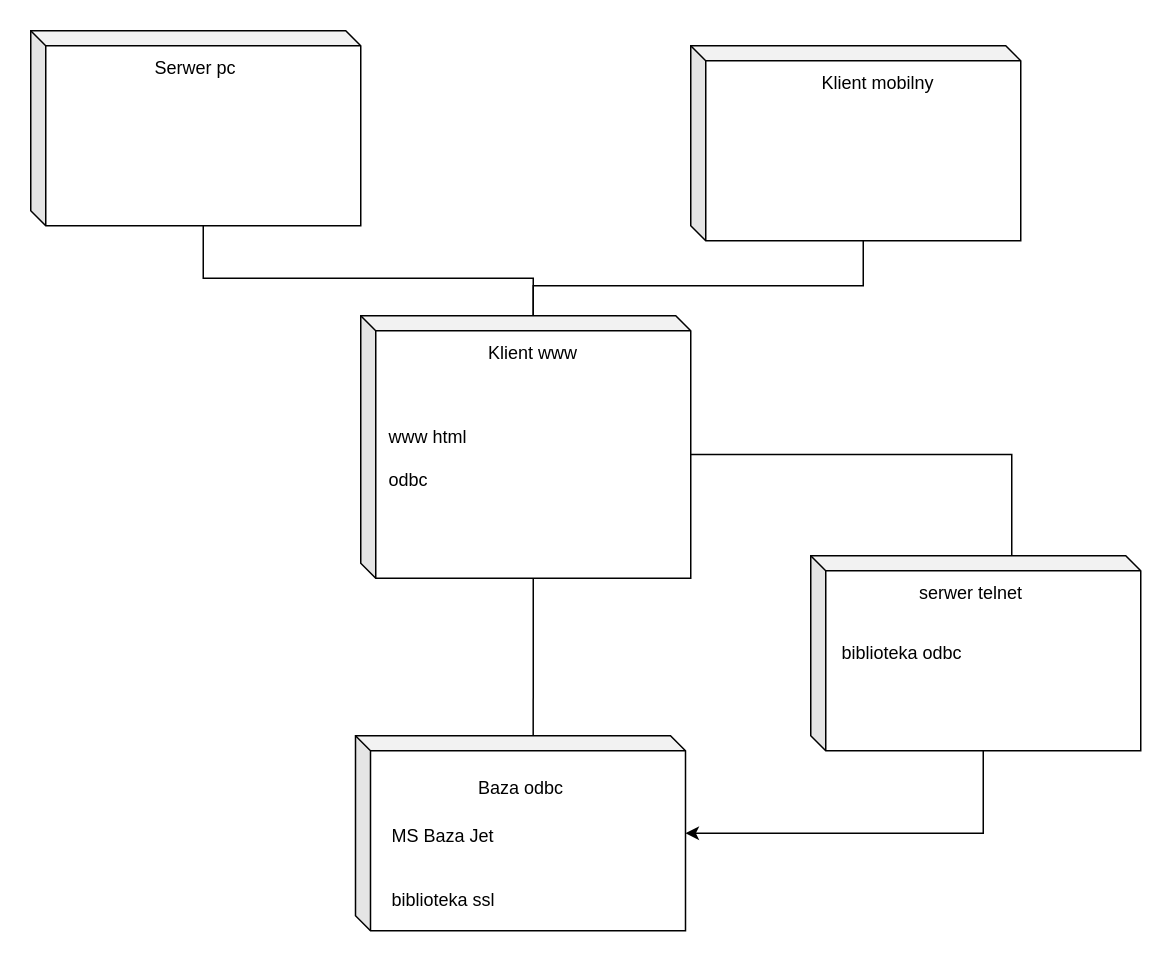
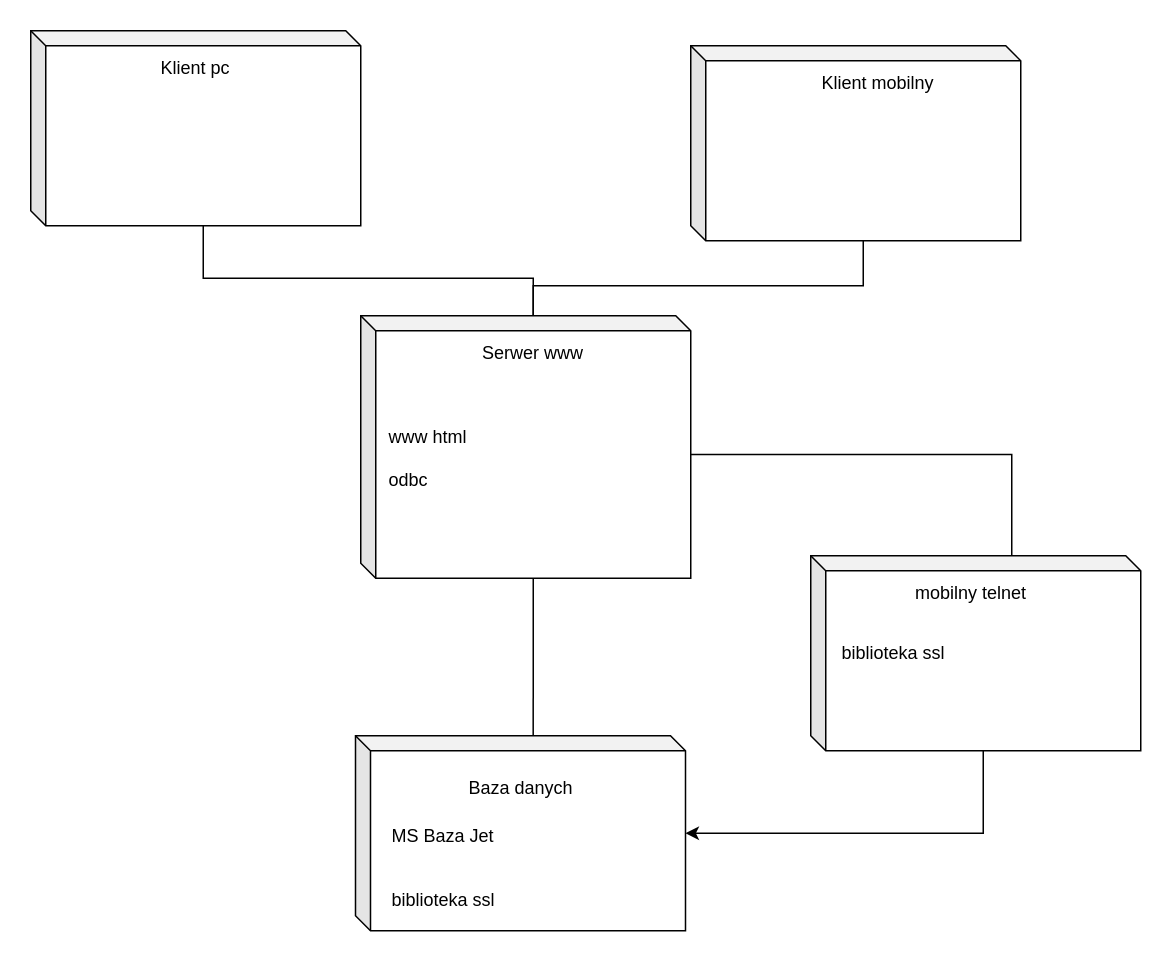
node "Serwer pc": label "Serwer pc" -> "Klient pc"
node "Klient www": label "Klient www" -> "Serwer www"
node "serwer telnet": label "serwer telnet" -> "mobilny telnet"
node "biblioteka odbc": label "biblioteka odbc" -> "biblioteka ssl"
node "Baza odbc": label "Baza odbc" -> "Baza danych"
